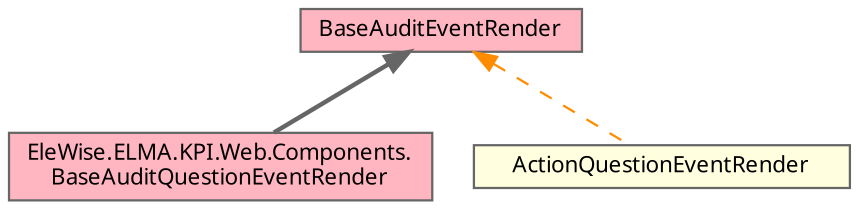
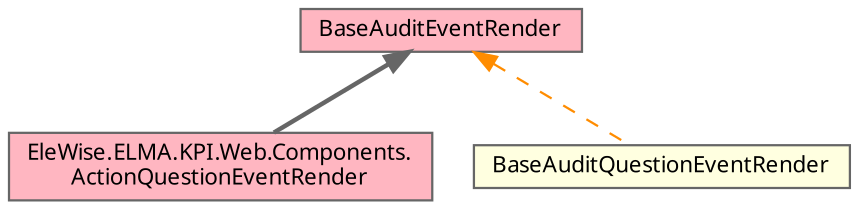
node "EleWise.ELMA.KPI.Web.Components. BaseAuditQuestionEventRender": label "EleWise.ELMA.KPI.Web.Components. BaseAuditQuestionEventRender" -> "EleWise.ELMA.KPI.Web.Components. ActionQuestionEventRender"
node "ActionQuestionEventRender": label "ActionQuestionEventRender" -> "BaseAuditQuestionEventRender"
